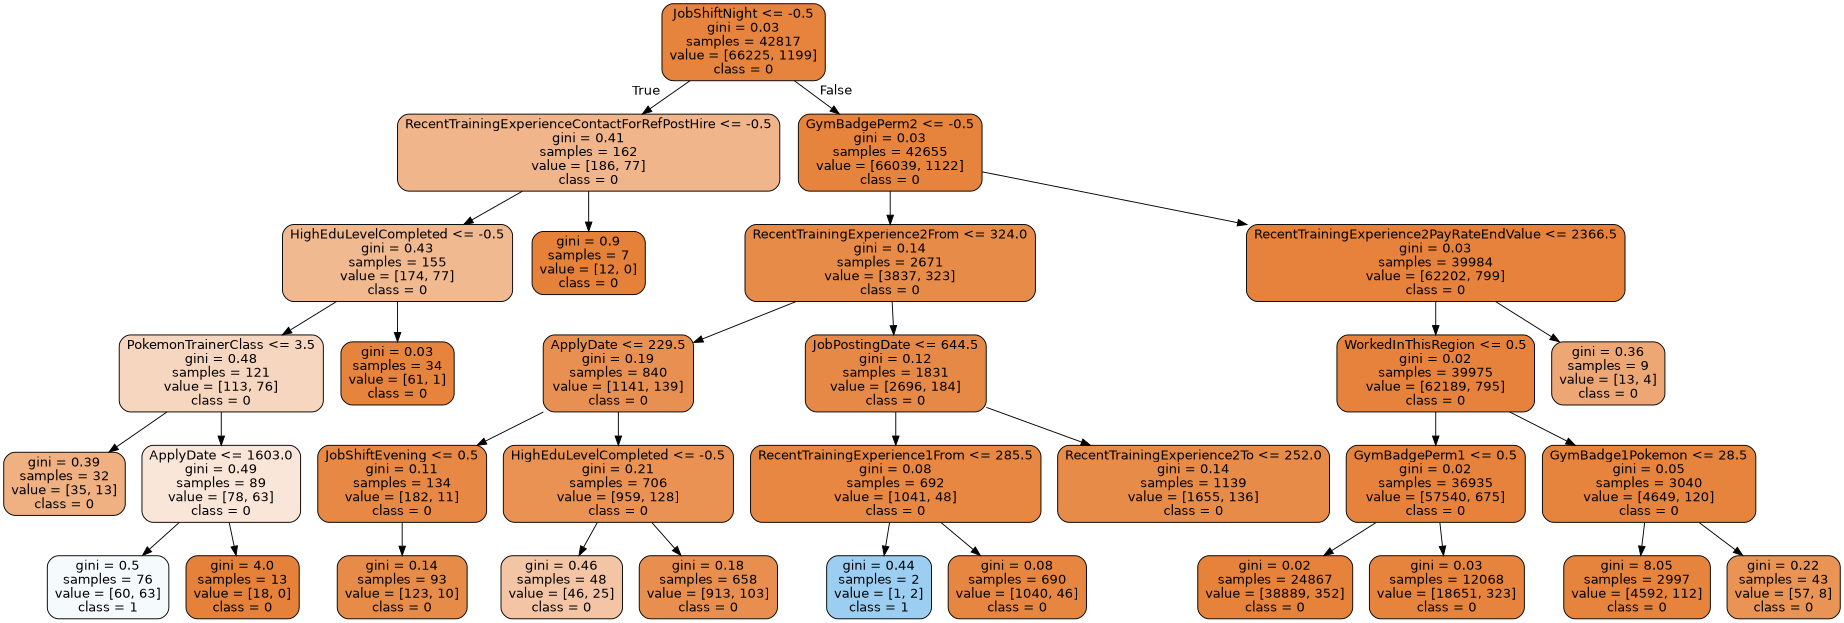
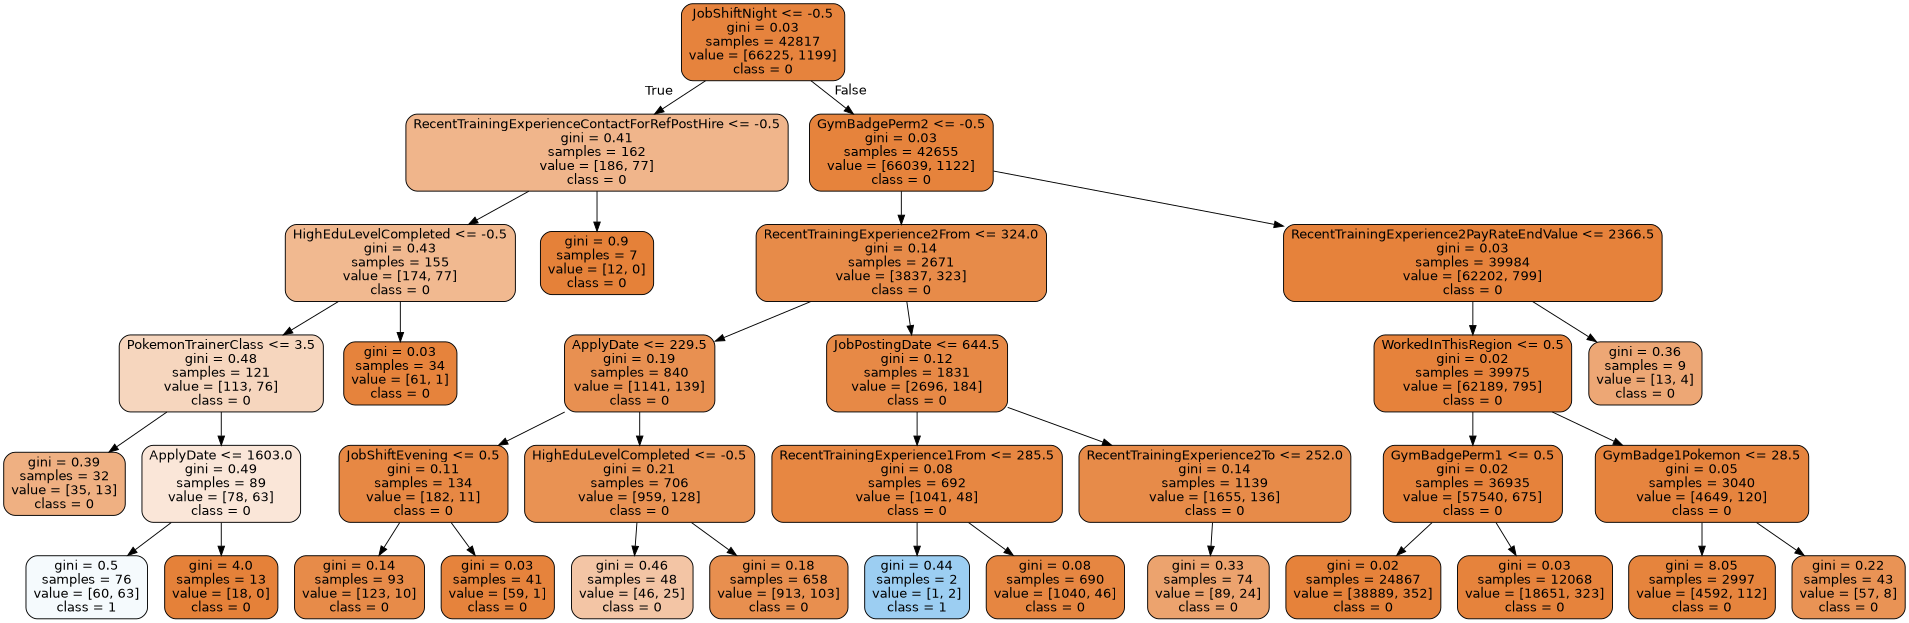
node "gini = 0.03 samples = 41 value = [59, 1] class = 0": added
node "gini = 0.33 samples = 74 value = [89, 24] class = 0": added
